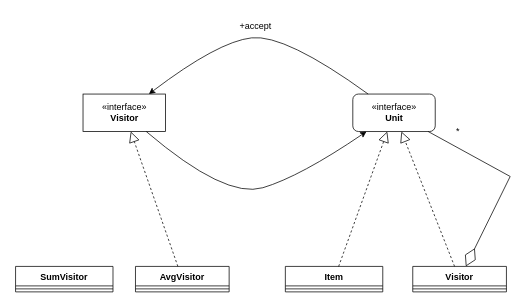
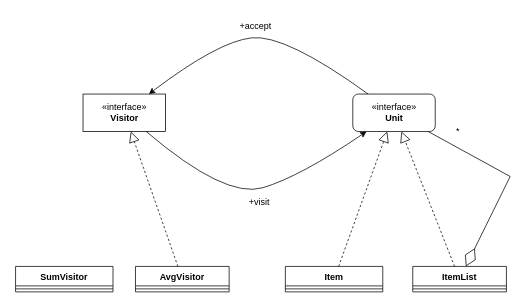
node "+visit": added
node "Visitor": label "Visitor" -> "ItemList"
